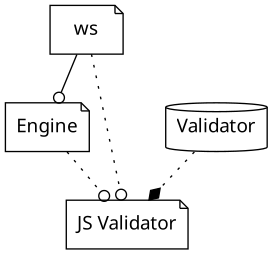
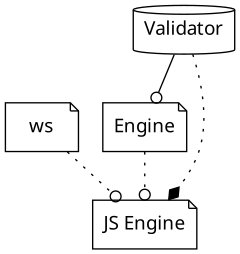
edge "ws" -> "Engine": now "Validator" -> "Engine"
node "JS Validator": label "JS Validator" -> "JS Engine"
